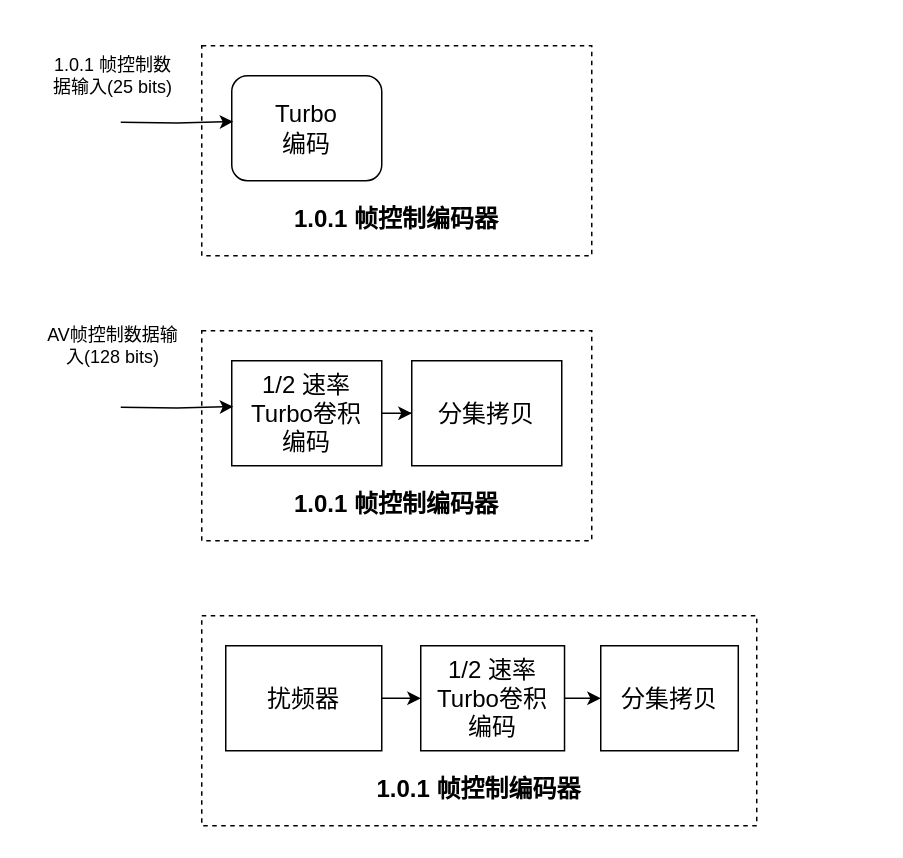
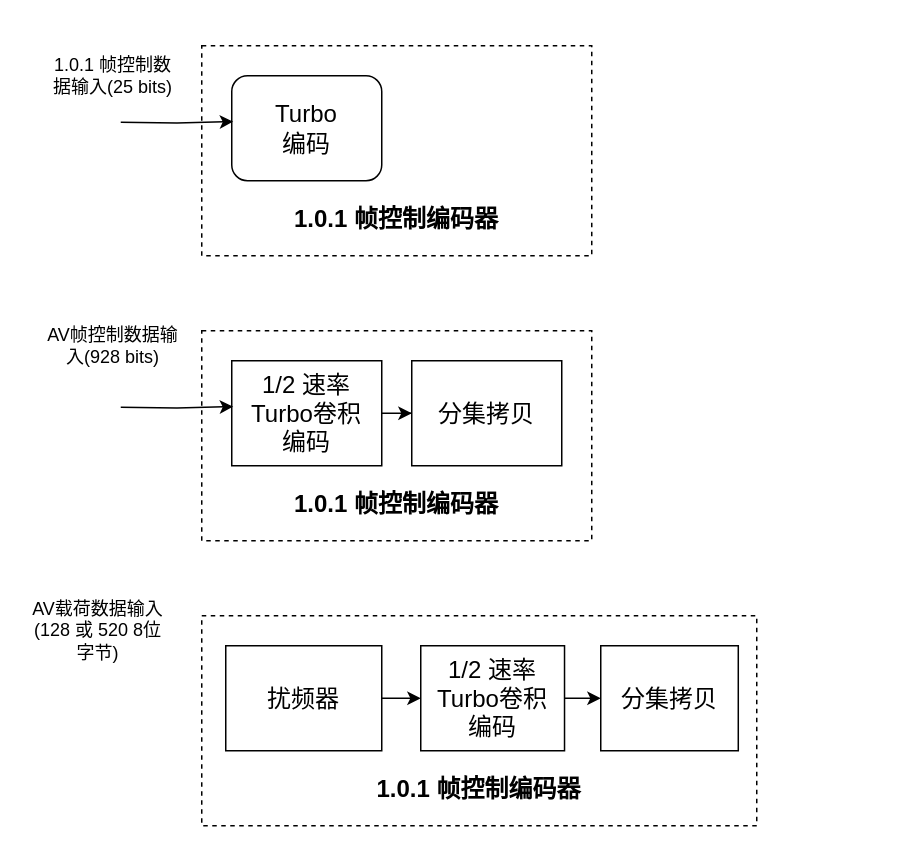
node "AV帧控制数据输入(128 bits)": label "AV帧控制数据输入(128 bits)" -> "AV帧控制数据输入(928 bits)"
node "AV载荷数据输入(128 或 520 8位字节)": added
